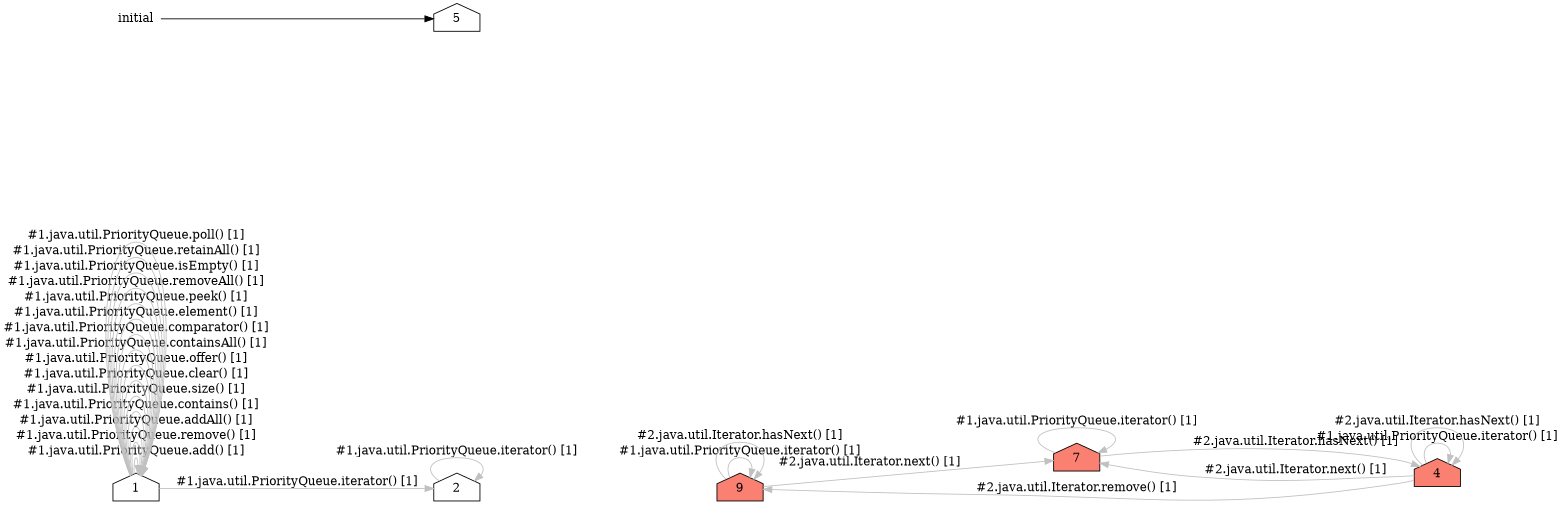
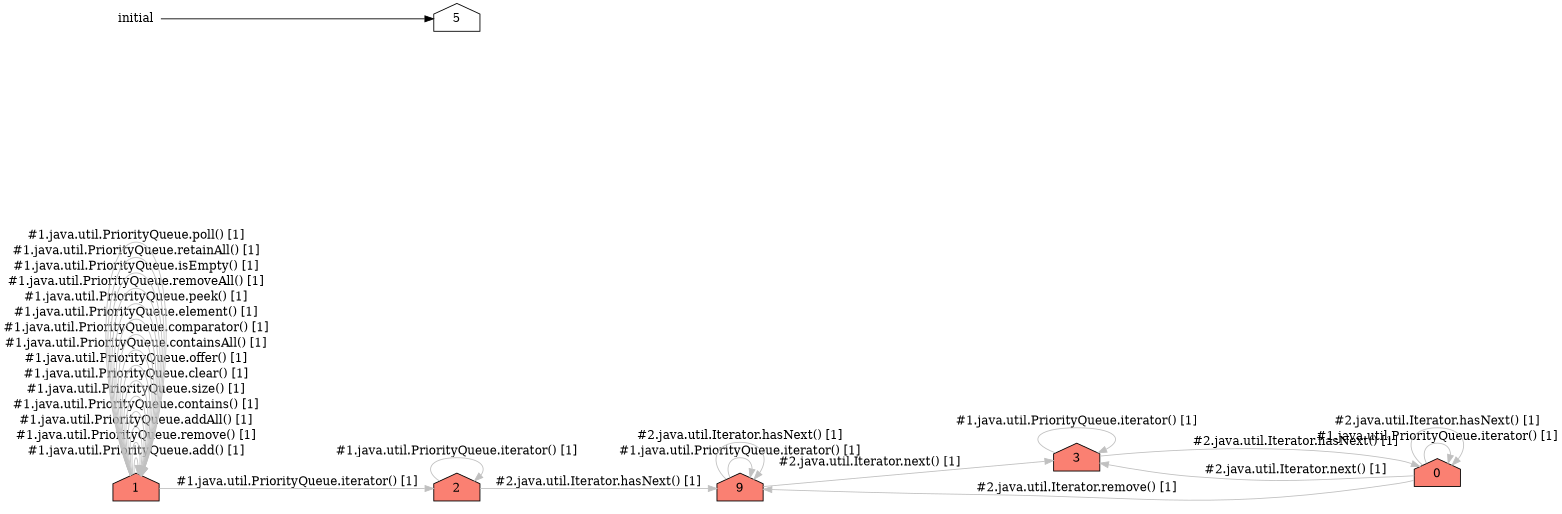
node "7": label "7" -> "3"
node "4": label "4" -> "0"
node "1": fillcolor white -> salmon
node "2": fillcolor white -> salmon
edge "2" -> "9": added, label "#2.java.util.Iterator.hasNext() [1]"
